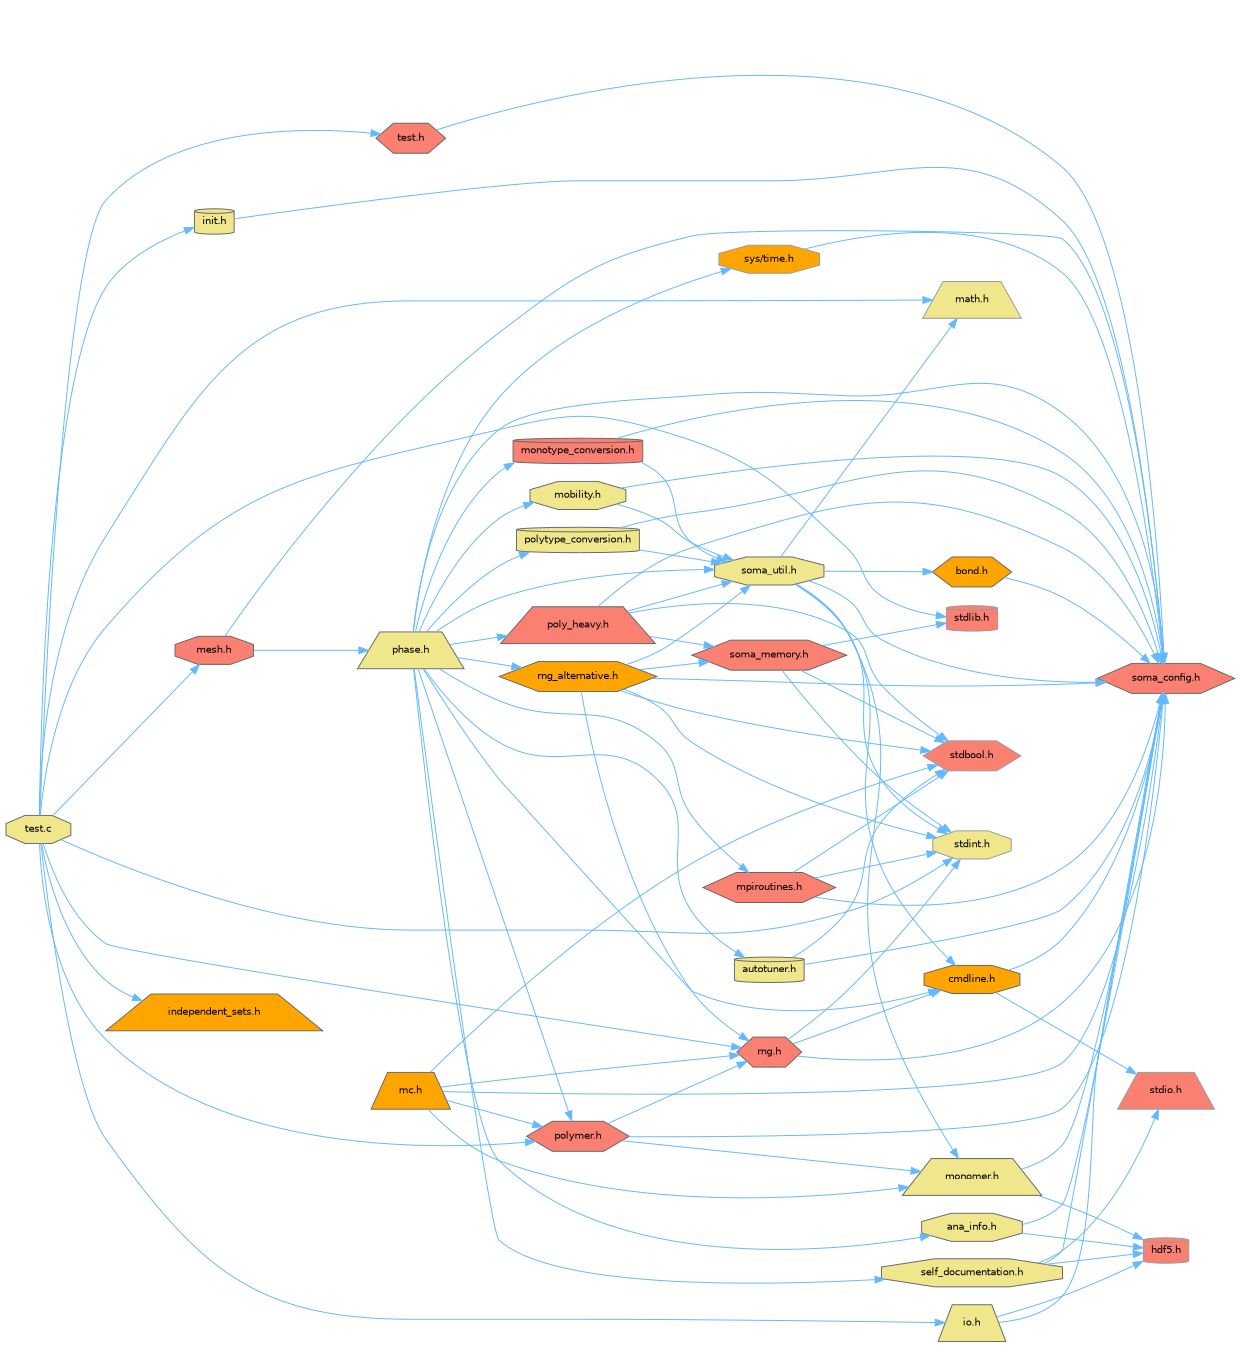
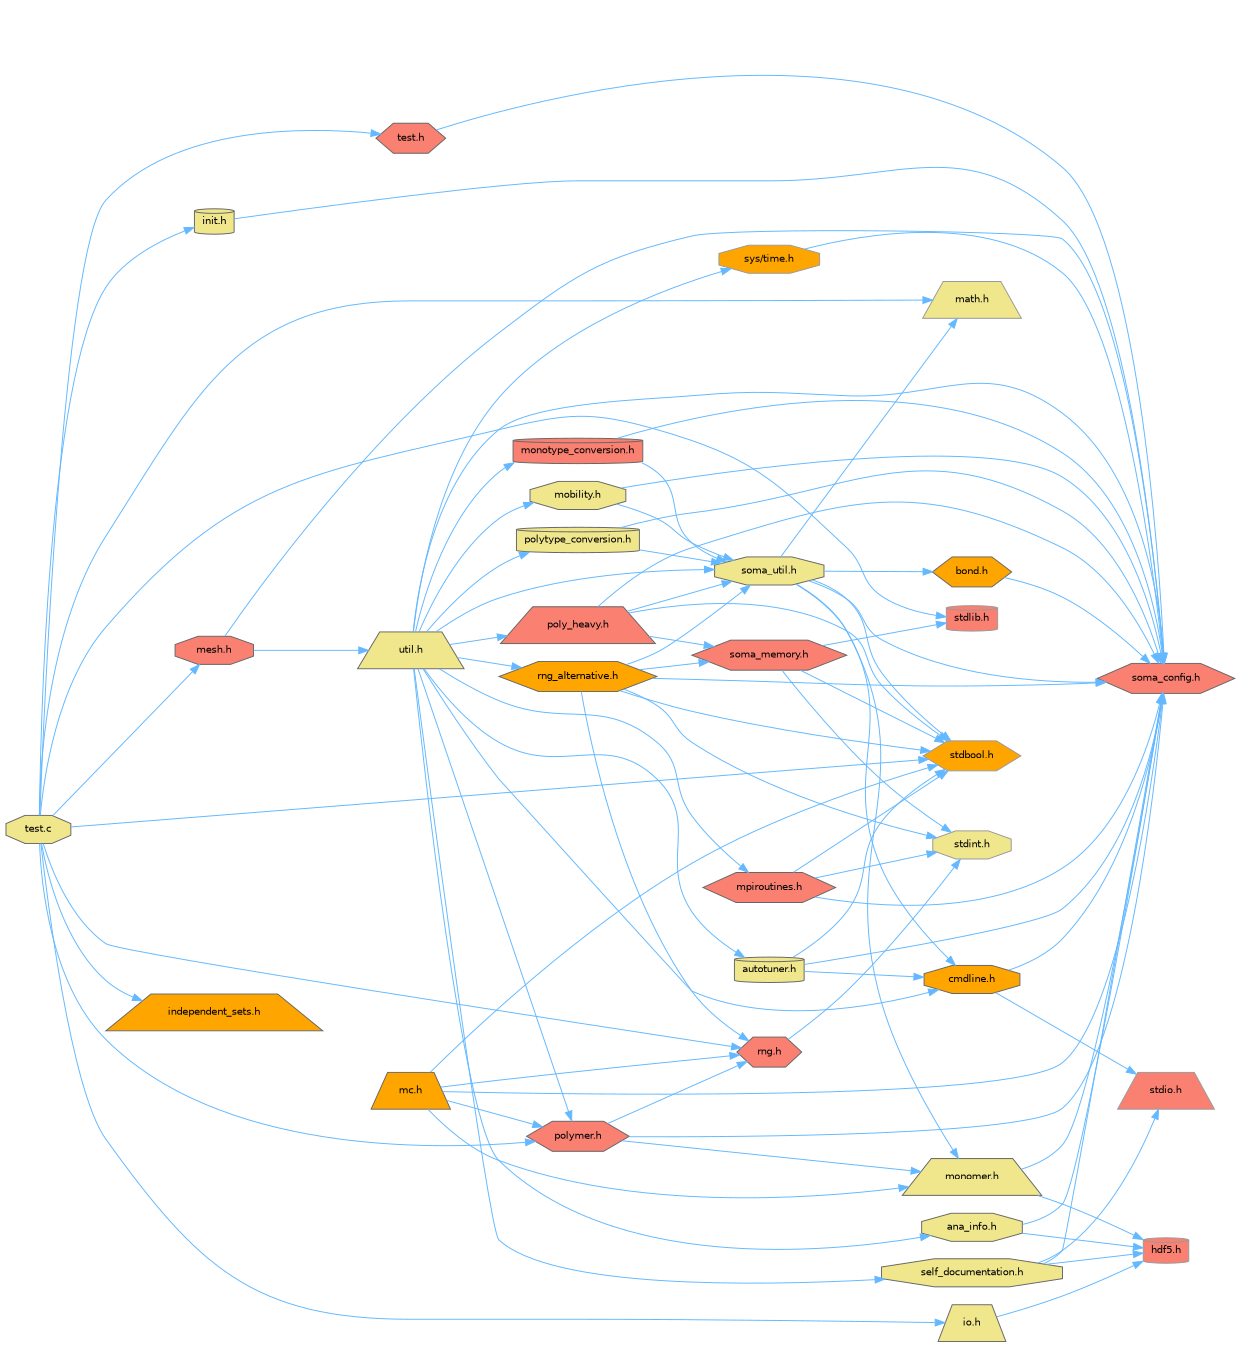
node "phase.h": label "phase.h" -> "util.h"
edge "soma_util.h" -> "stdint.h": now "soma_util.h" -> "stdbool.h"
node "stdbool.h": fillcolor salmon -> orange
edge "test.c" -> "stdint.h": now "test.c" -> "stdbool.h"
edge "rng.h" -> "soma_config.h": removed
edge "rng.h" -> "cmdline.h": now "autotuner.h" -> "cmdline.h"
edge "io.h" -> "soma_config.h": removed
